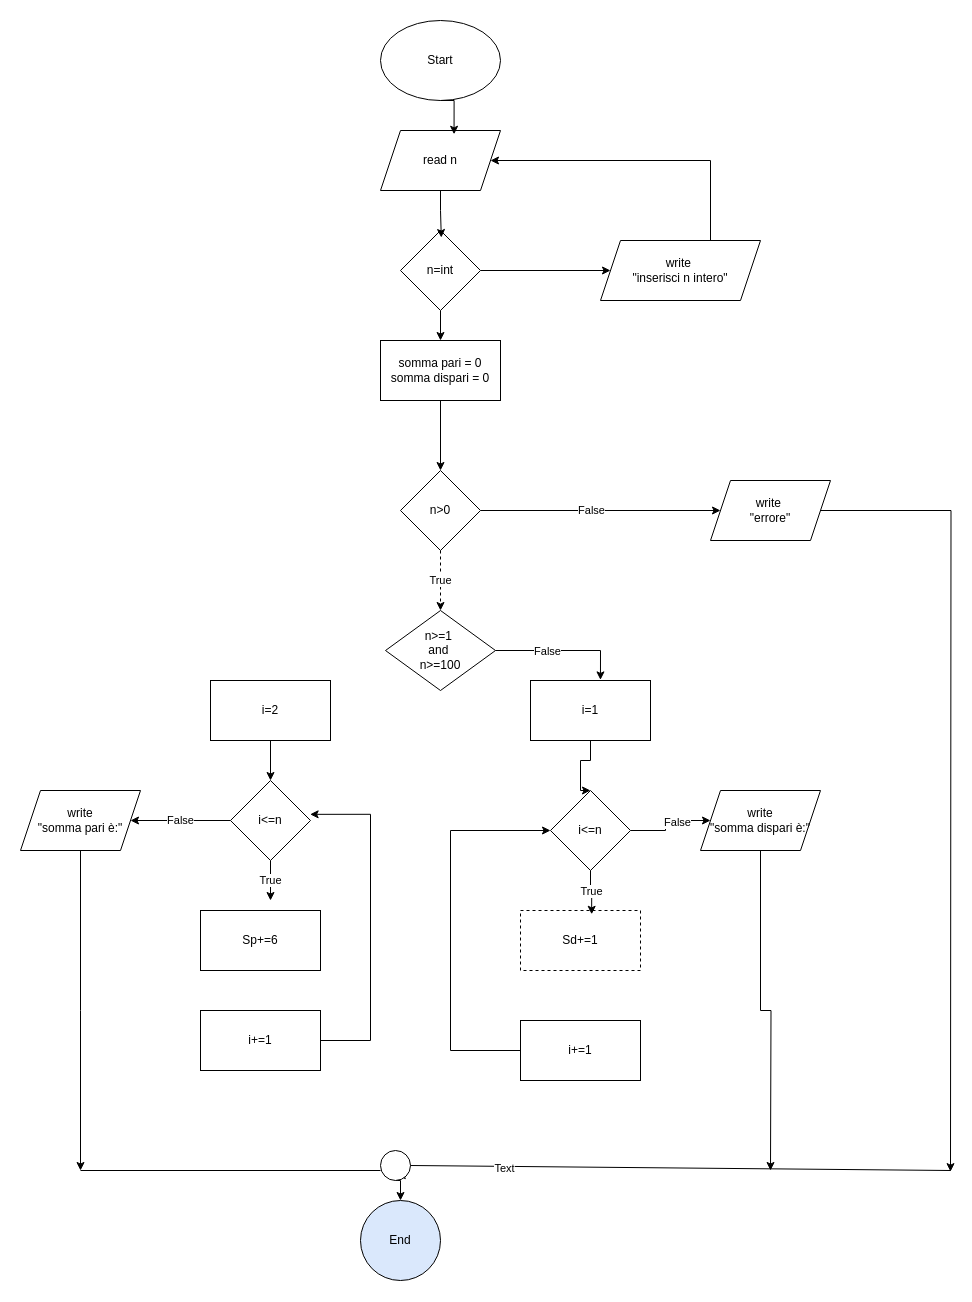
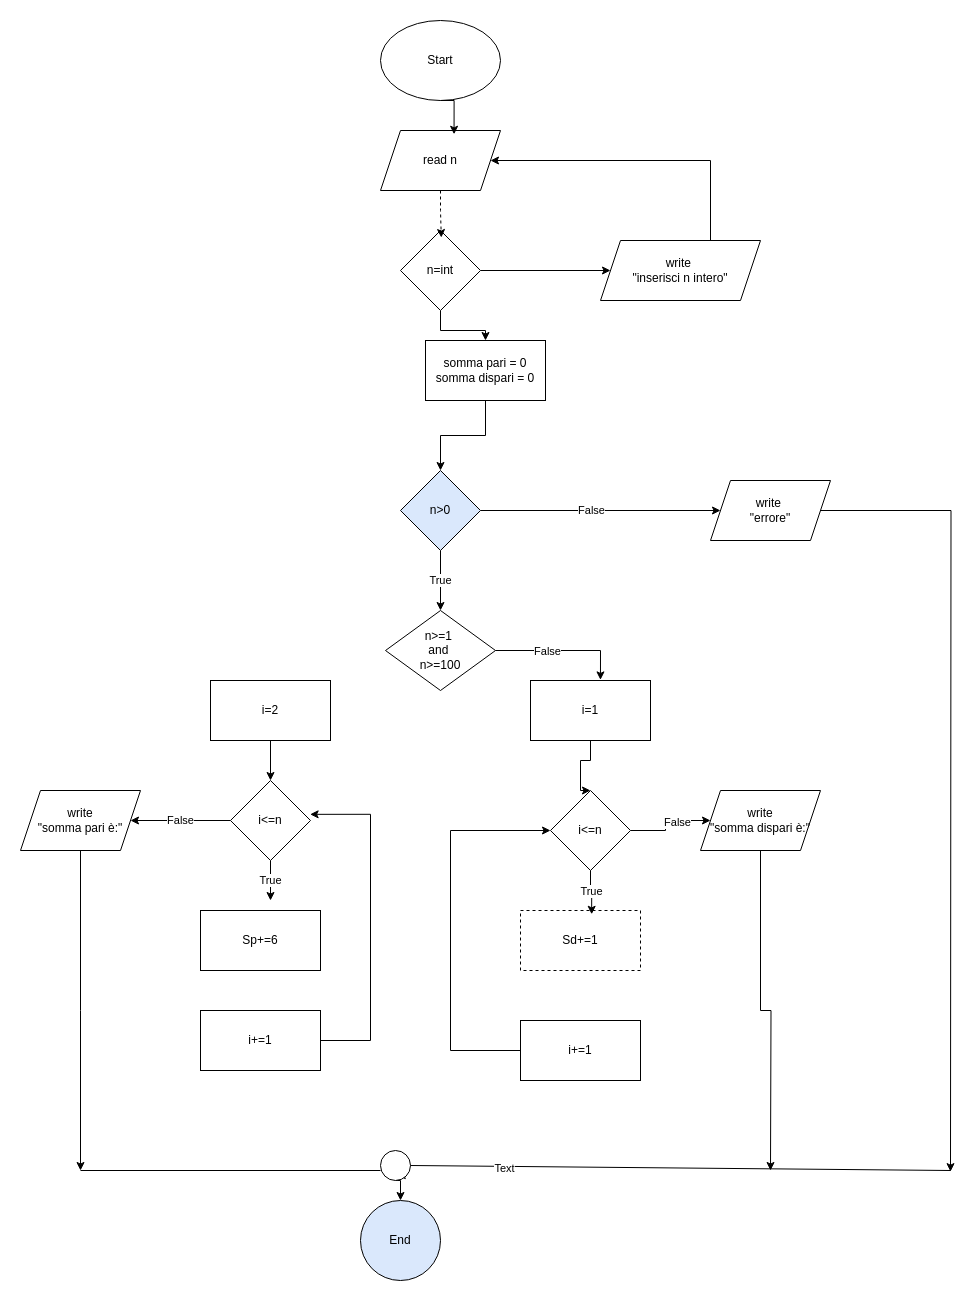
edge "read n" -> "n=int": style solid -> dashed
node "somma pari = 0 somma dispari = 0": moved (441, 371) -> (486, 371)
node "n>0": fillcolor #ffffff -> #dae8fc
edge "n>0" -> "n>=1 and n>=100": style dashed -> solid
